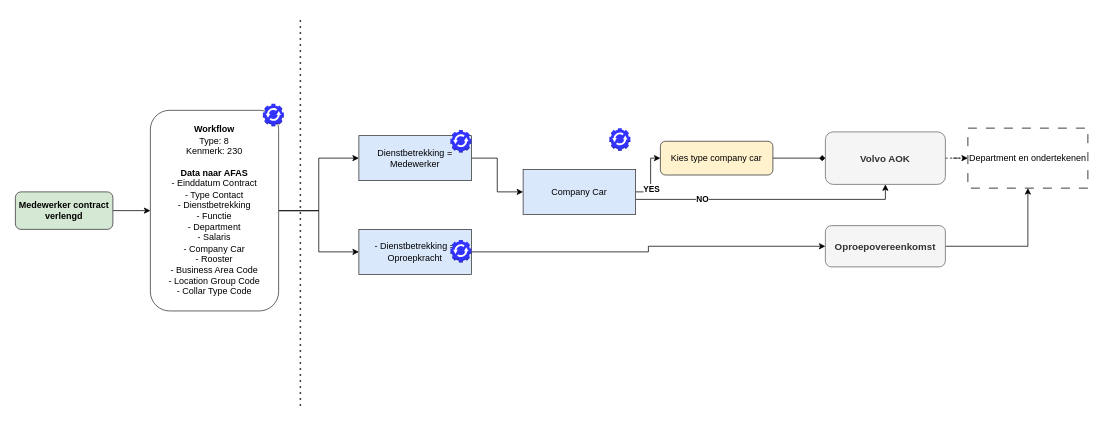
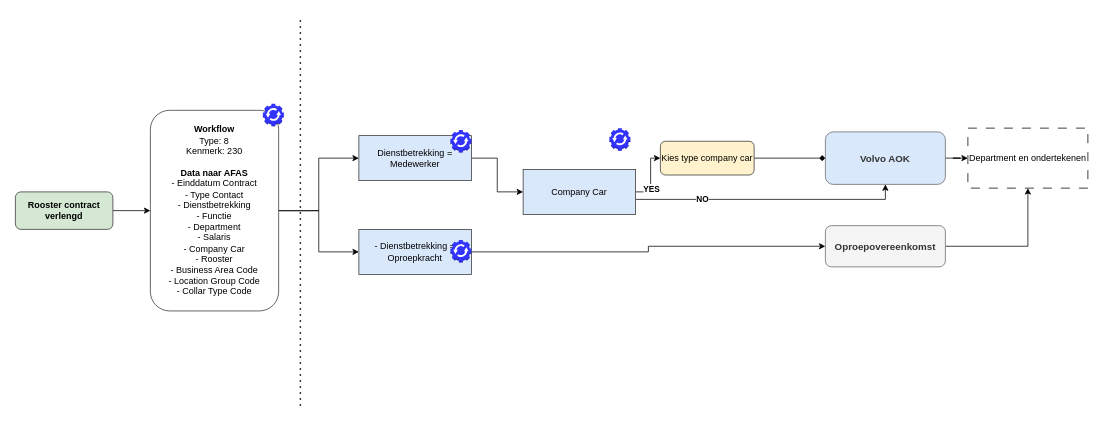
node "Kies type company car": size 113x34 -> 94x34
node "Volvo AOK": fillcolor #f5f5f5 -> #dae8fc
edge "Volvo AOK" -> "Department en ondertekenen": style dashed -> solid
node "Medewerker contract verlengd": label "Medewerker contract verlengd" -> "Rooster contract verlengd"
